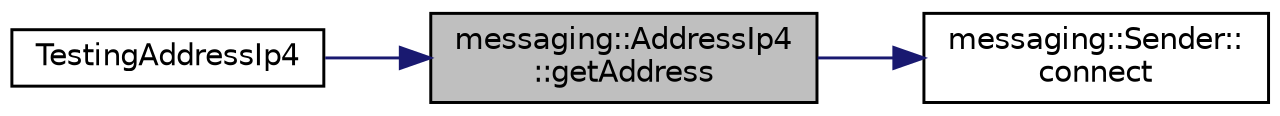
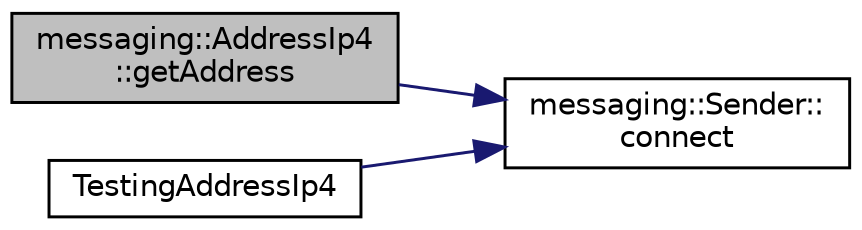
edge "TestingAddressIp4" -> "messaging::AddressIp4 ::getAddress": now "TestingAddressIp4" -> "messaging::Sender:: connect"
